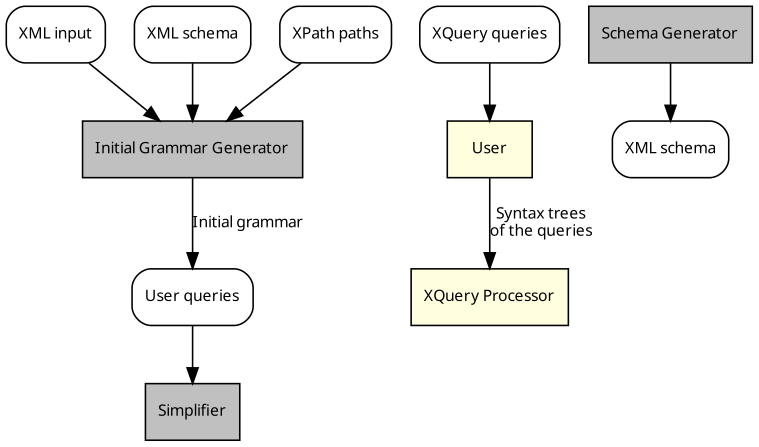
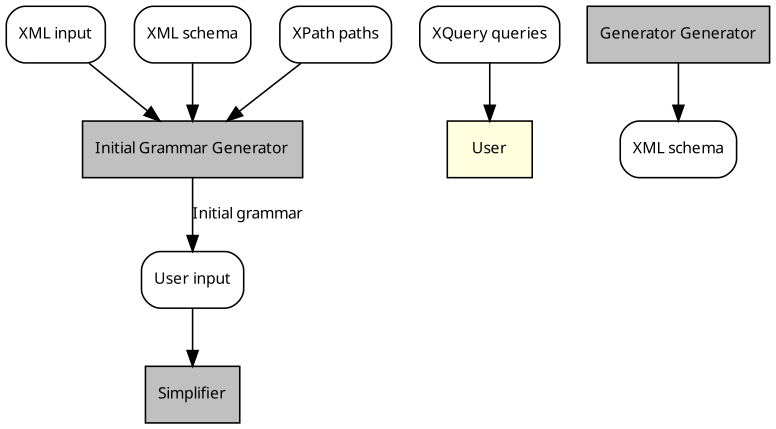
node "Schema Generator": label "Schema Generator" -> "Generator Generator"
node "User queries": label "User queries" -> "User input"
node "XQuery Processor": removed
